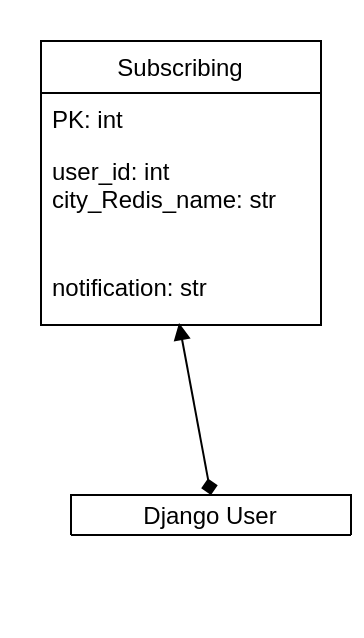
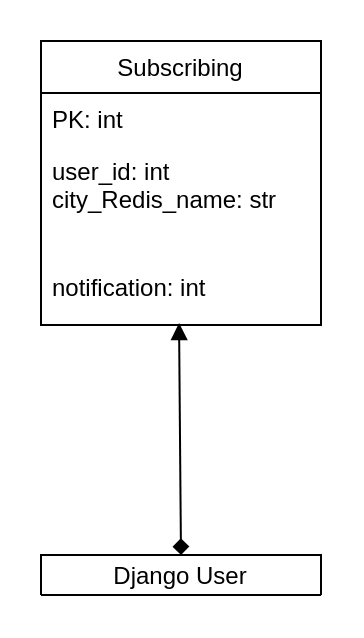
node "notification: str": label "notification: str" -> "notification: int"
node "Django User": moved (211, 515) -> (181, 575)
